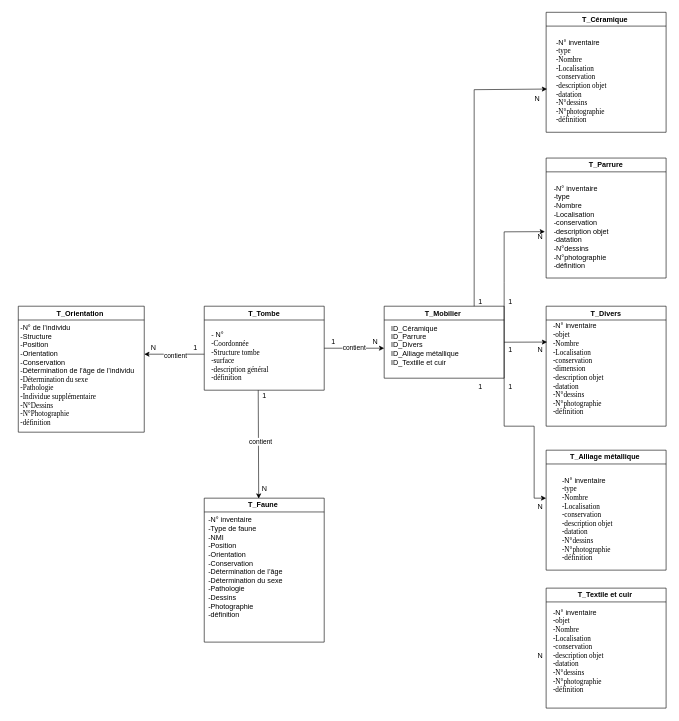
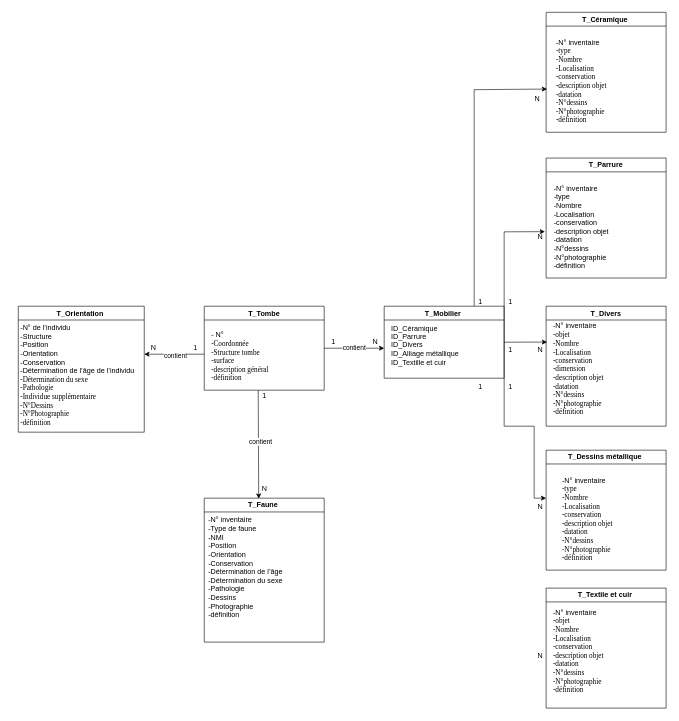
node "T_Alliage métallique": label "T_Alliage métallique" -> "T_Dessins métallique"
